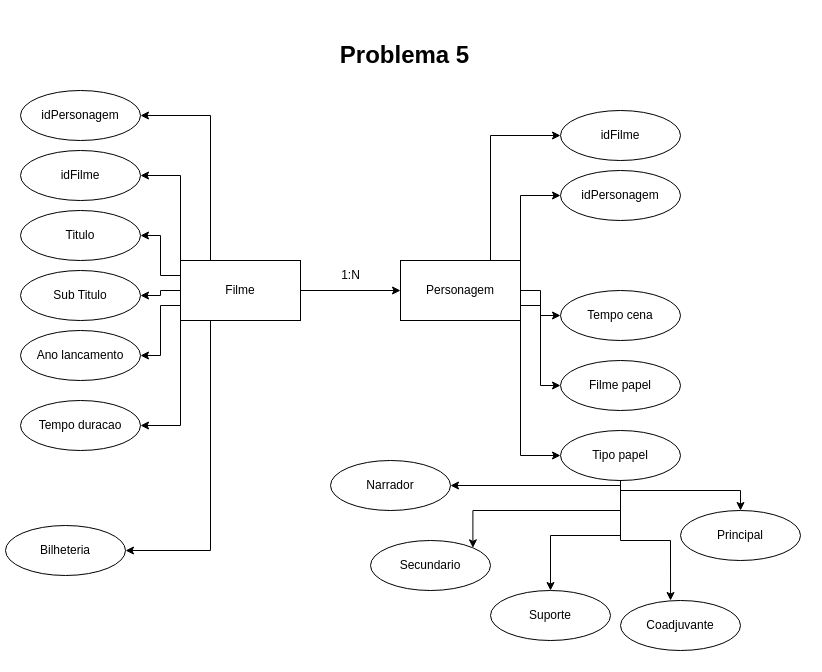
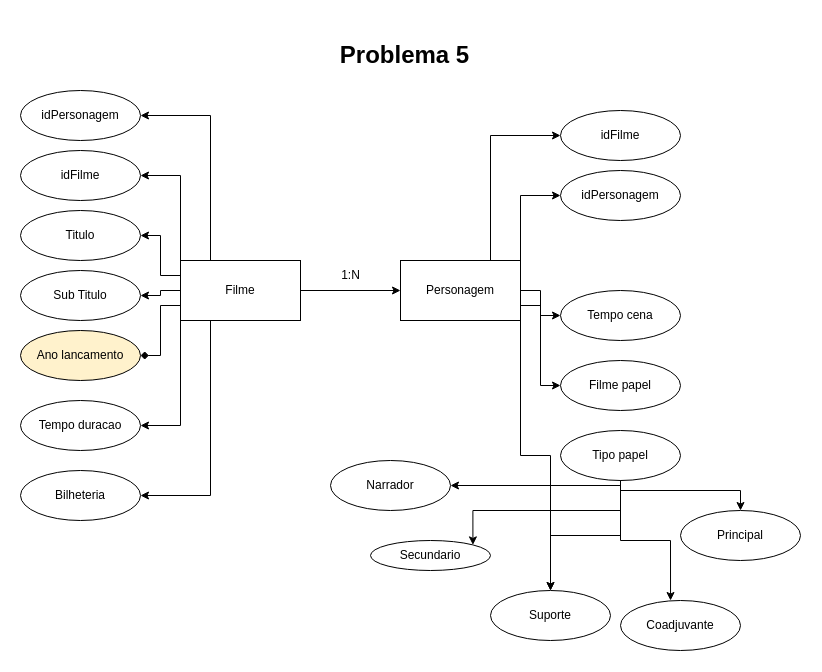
node "Ano lancamento": fillcolor #ffffff -> #fff2cc
edge "Filme" -> "Ano lancamento": arrowhead classic -> diamond
edge "Personagem" -> "Tipo papel": now "Personagem" -> "Suporte"
node "Bilheteria": moved (66, 551) -> (81, 496)
node "Secundario": size 120x50 -> 120x30
